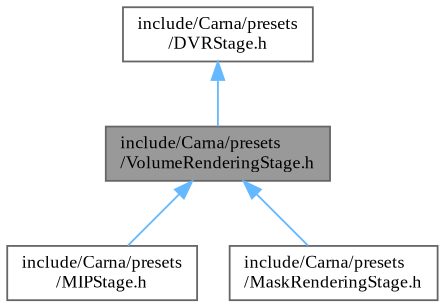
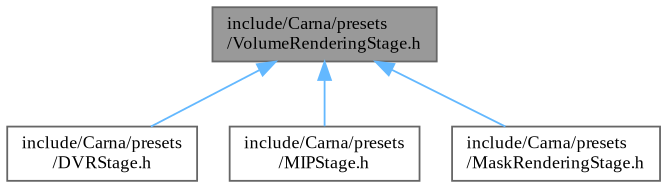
edge "include/Carna/presets /VolumeRenderingStage.h" -> "include/Carna/presets /DVRStage.h": reversed
